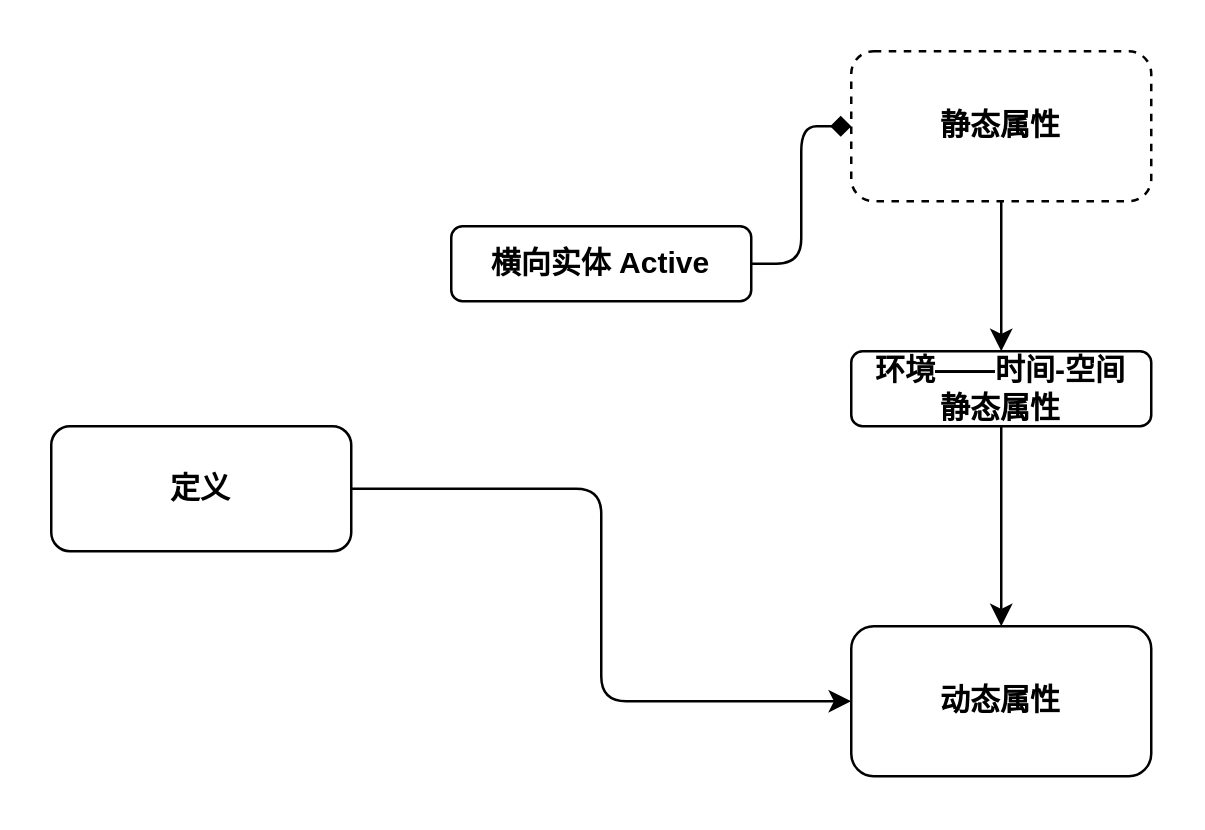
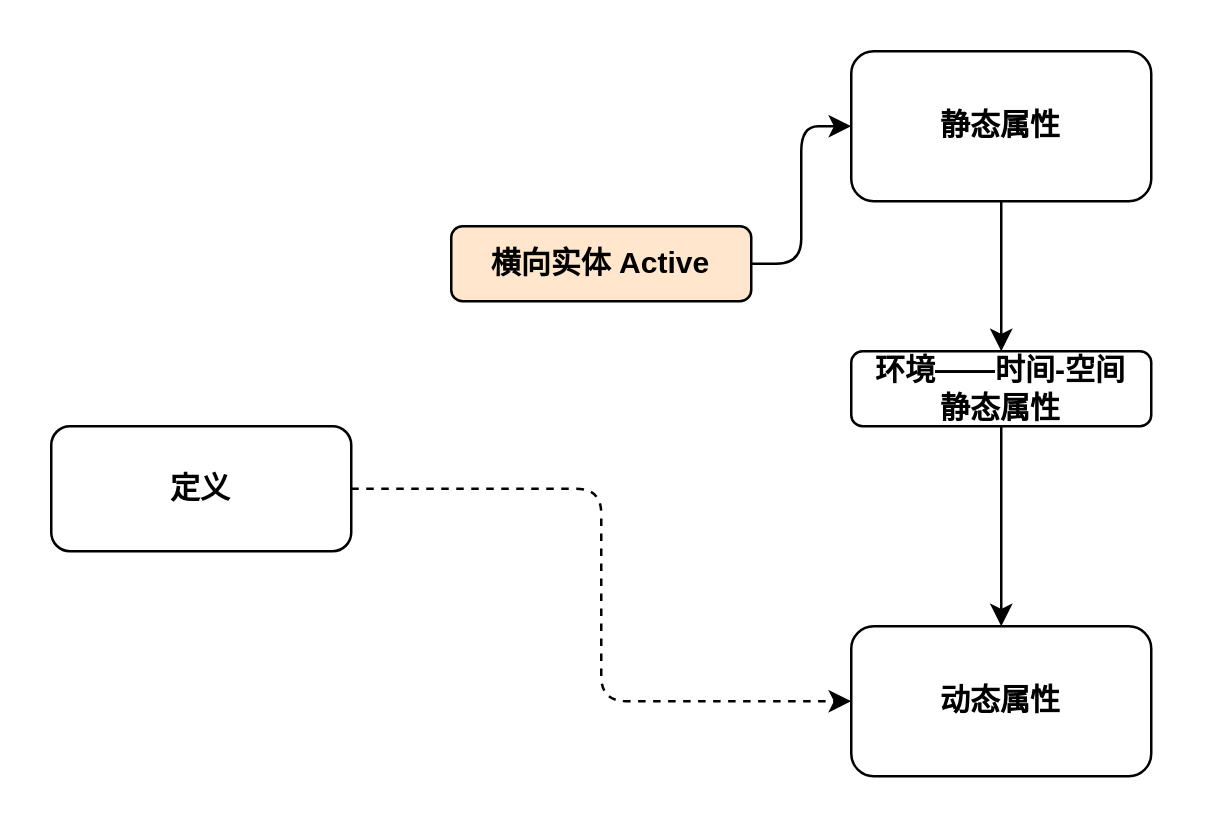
edge "横向实体 Active" -> "静态属性": arrowhead diamond -> classic
node "静态属性": style dashed -> solid
node "横向实体 Active": fillcolor #ffffff -> #ffe6cc
edge "定义" -> "动态属性": style solid -> dashed
